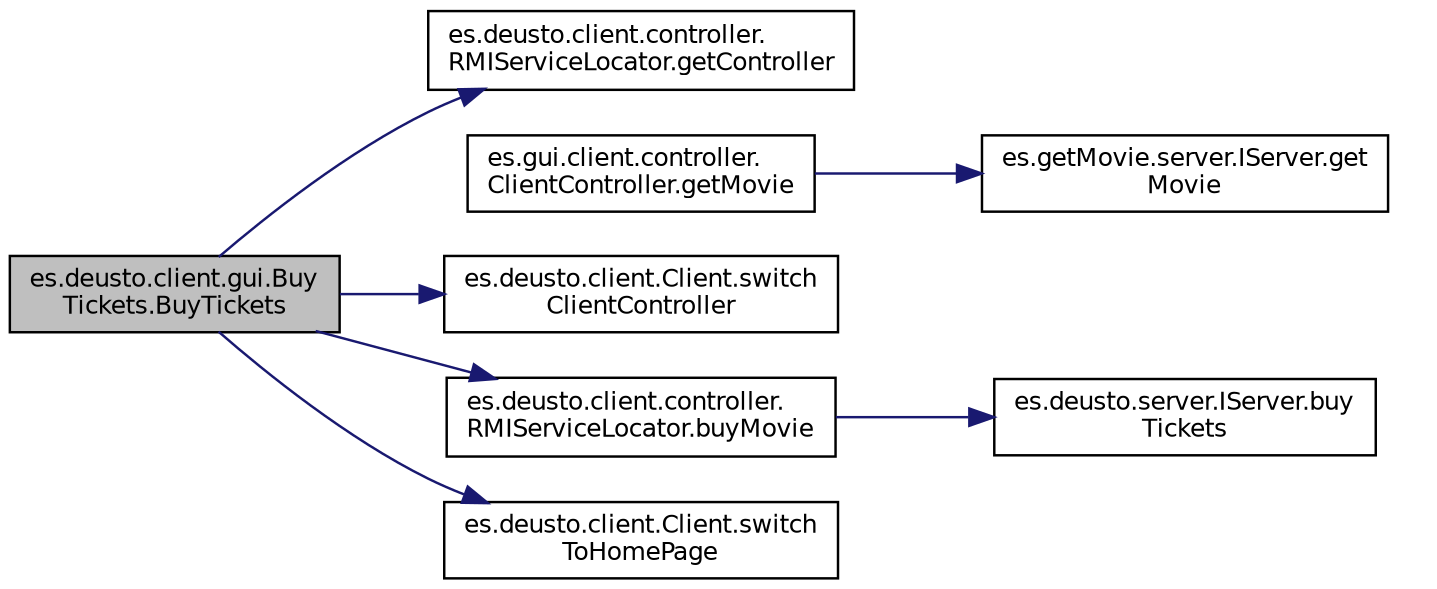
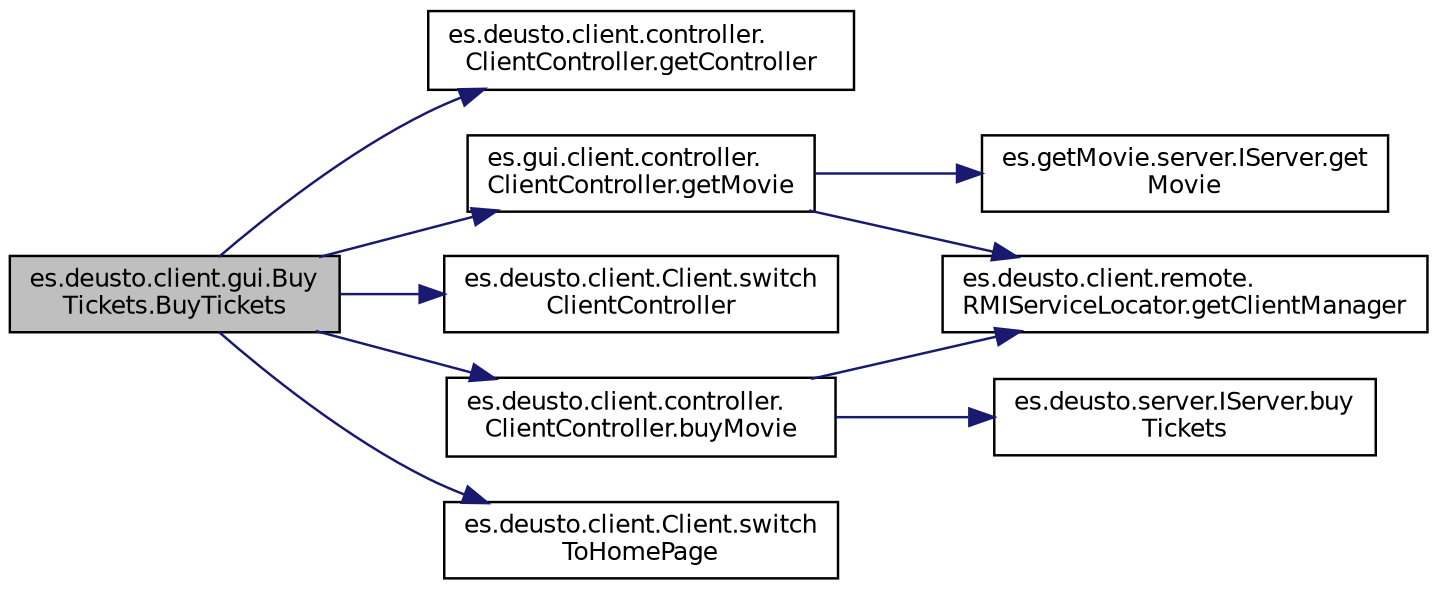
node "es.deusto.client.controller. RMIServiceLocator.getController": label "es.deusto.client.controller. RMIServiceLocator.getController" -> "es.deusto.client.controller. ClientController.getController"
edge "es.deusto.client.gui.Buy Tickets.BuyTickets" -> "es.gui.client.controller. ClientController.getMovie": added
node "es.deusto.client.remote. RMIServiceLocator.getClientManager": added
node "es.deusto.client.controller. RMIServiceLocator.buyMovie": label "es.deusto.client.controller. RMIServiceLocator.buyMovie" -> "es.deusto.client.controller. ClientController.buyMovie"
